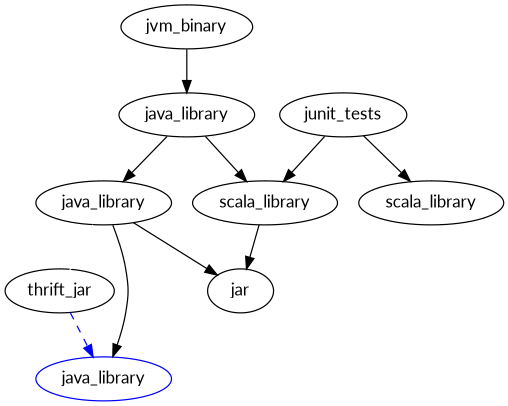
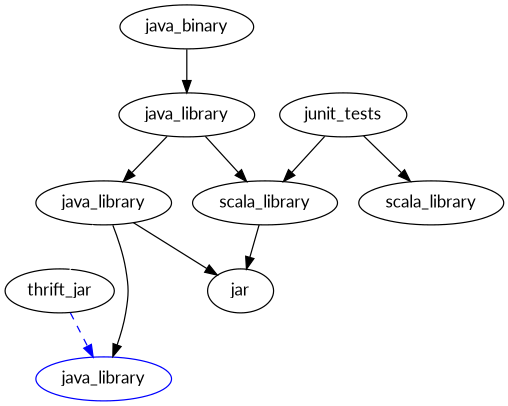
node "jvm_binary": label "jvm_binary" -> "java_binary"
